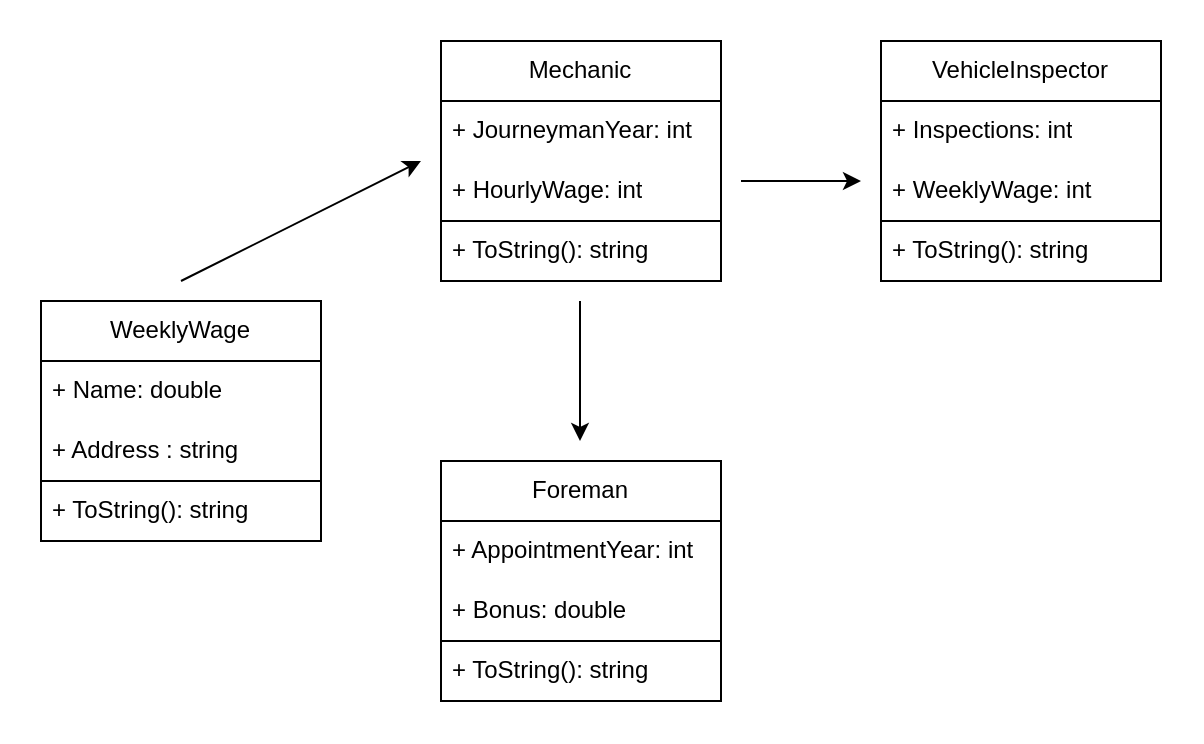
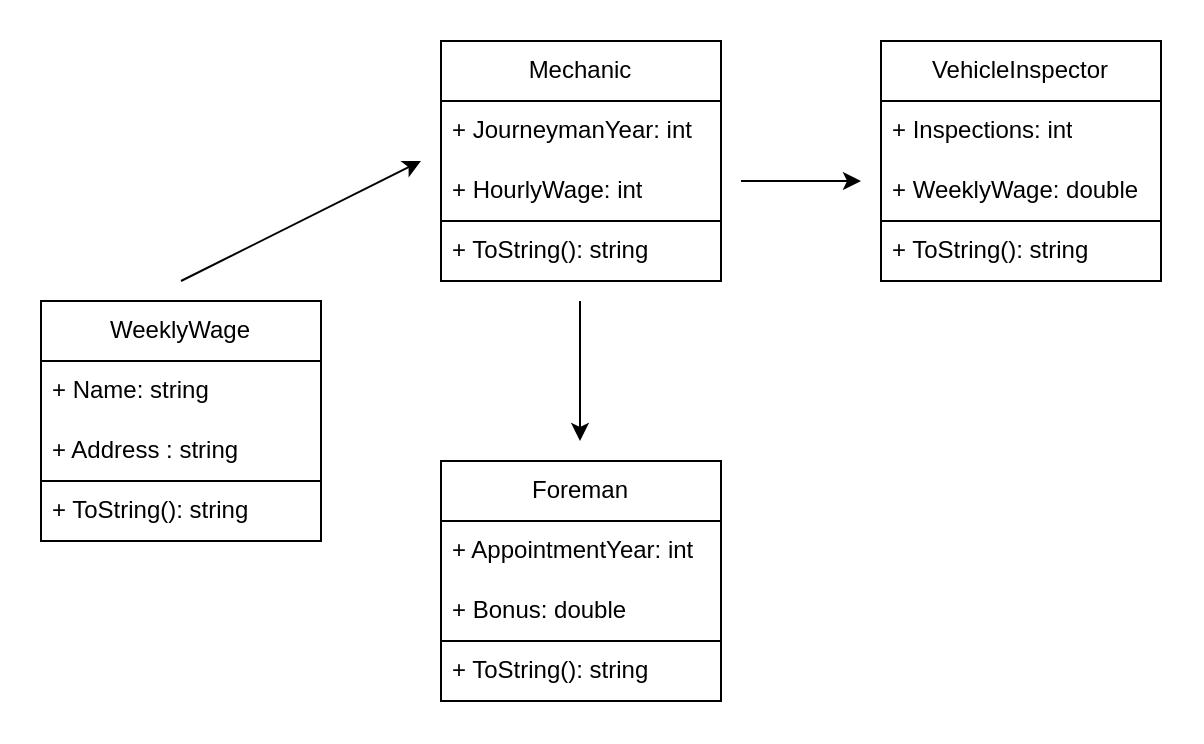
node "+ WeeklyWage: int": label "+ WeeklyWage: int" -> "+ WeeklyWage: double"
node "+ Name: double": label "+ Name: double" -> "+ Name: string"
